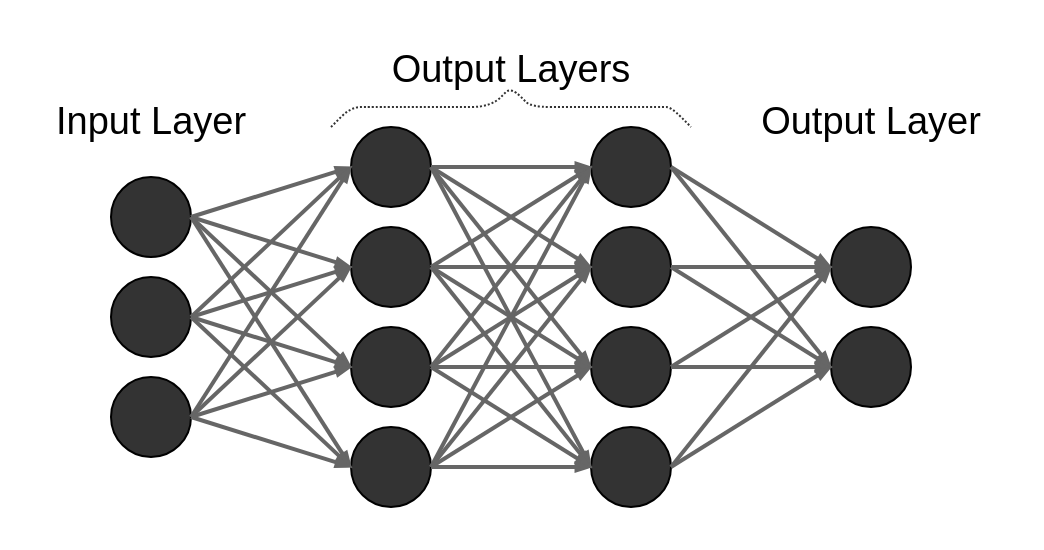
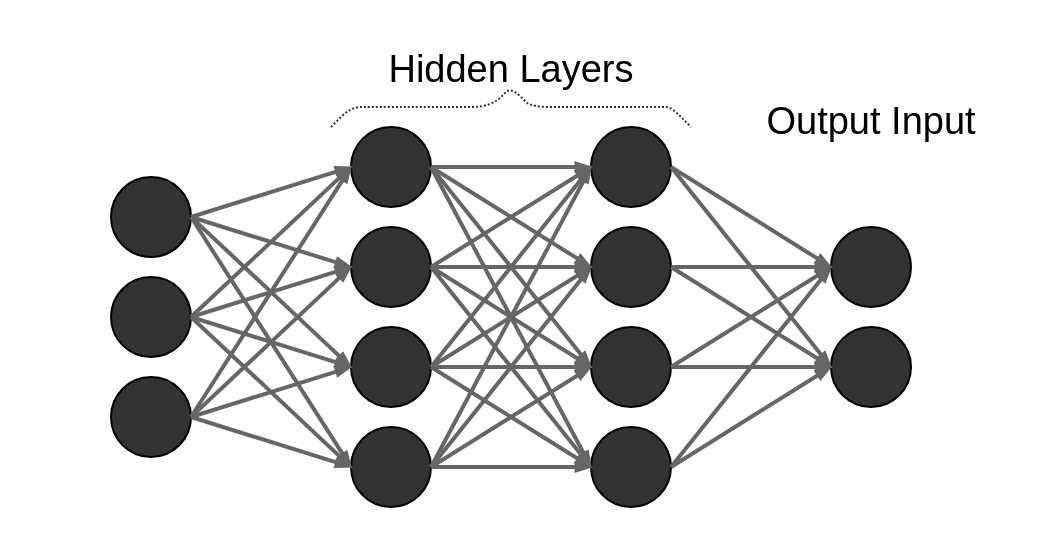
node "Output Layers": label "Output Layers" -> "Hidden Layers"
node "Input Layer": removed
node "Output Layer": label "Output Layer" -> "Output Input"
